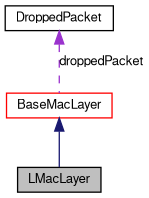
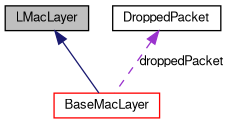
edge "LMacLayer" -> "BaseMacLayer": reversed
